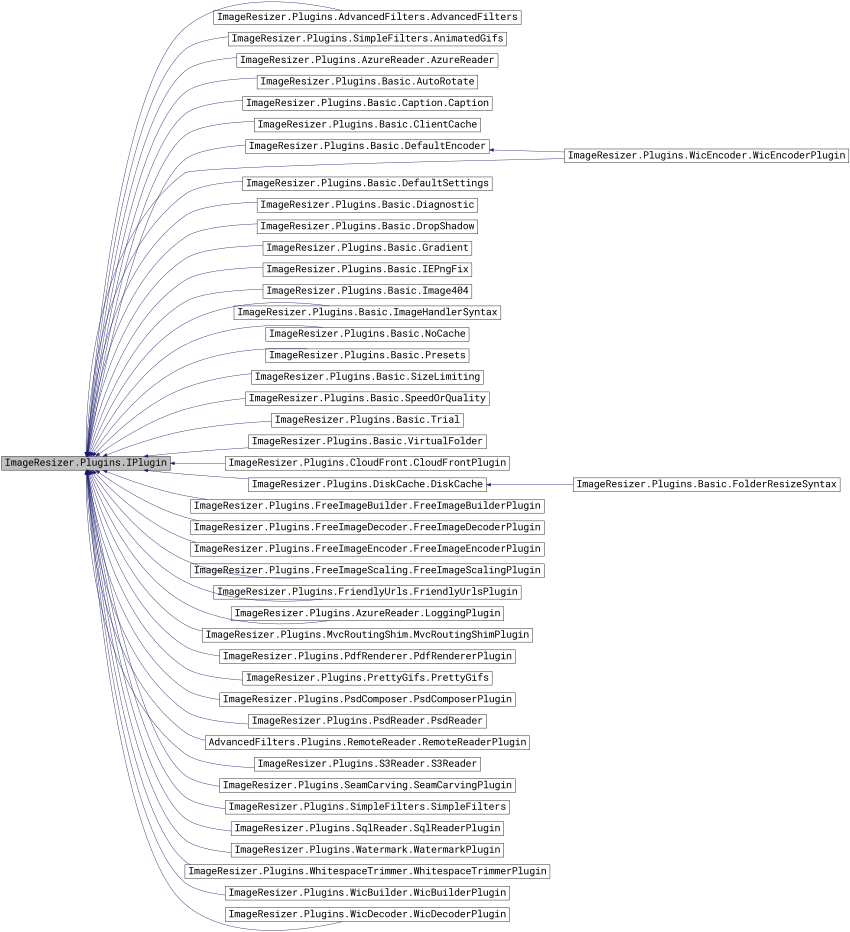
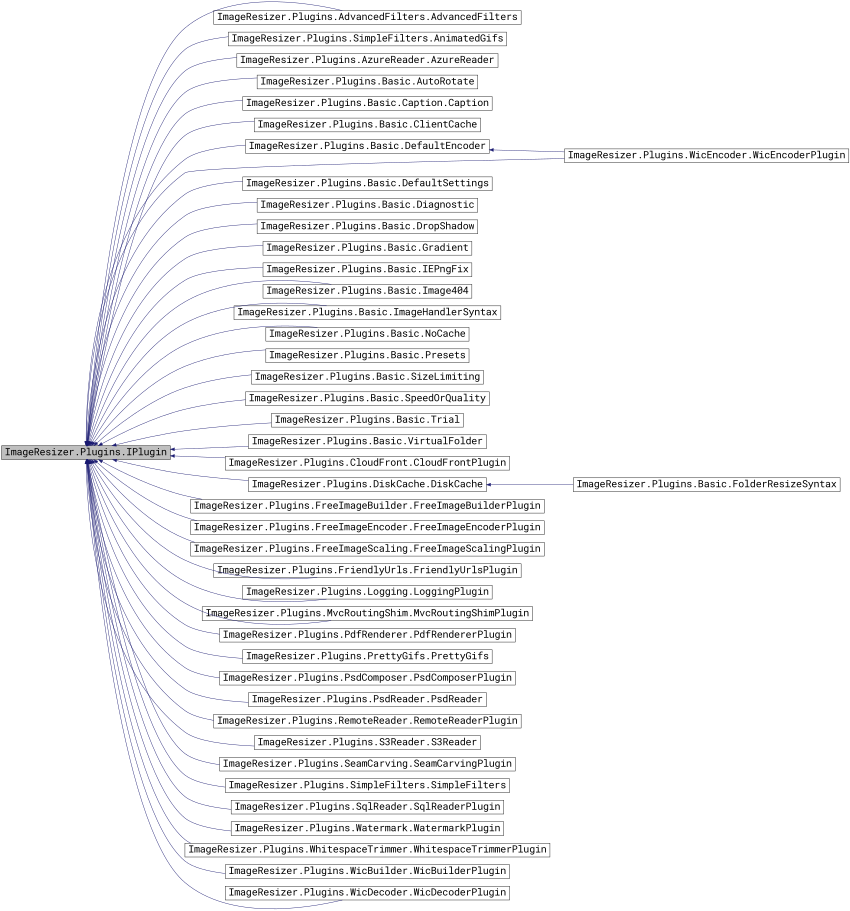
node "ImageResizer.Plugins.FreeImageDecoder.FreeImageDecoderPlugin": removed
node "ImageResizer.Plugins.AzureReader.LoggingPlugin": label "ImageResizer.Plugins.AzureReader.LoggingPlugin" -> "ImageResizer.Plugins.Logging.LoggingPlugin"
node "AdvancedFilters.Plugins.RemoteReader.RemoteReaderPlugin": label "AdvancedFilters.Plugins.RemoteReader.RemoteReaderPlugin" -> "ImageResizer.Plugins.RemoteReader.RemoteReaderPlugin"
